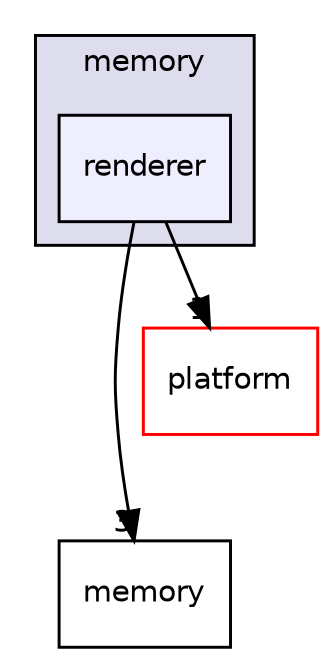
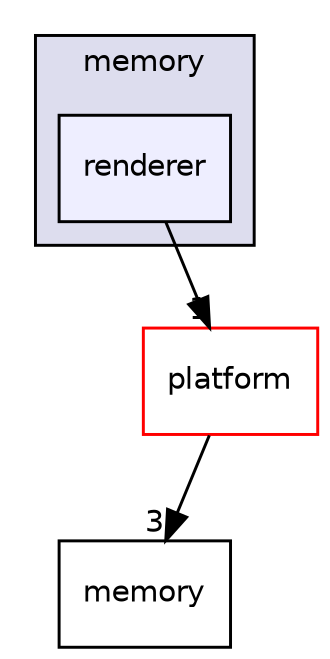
edge "renderer" -> "memory": now "platform" -> "memory"
